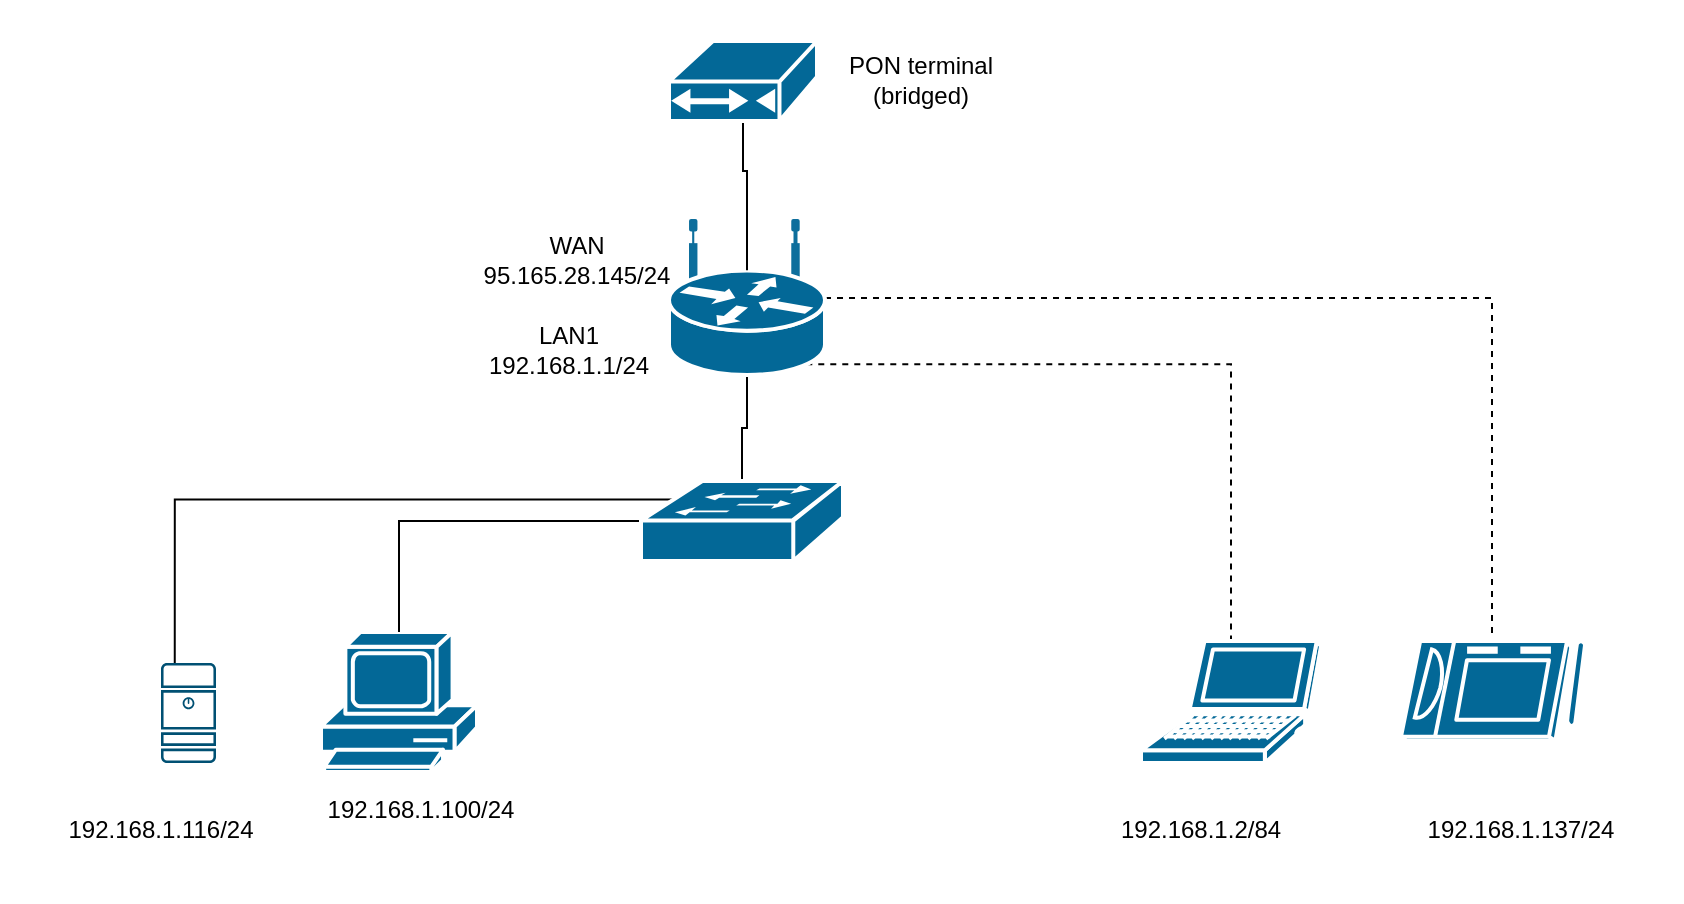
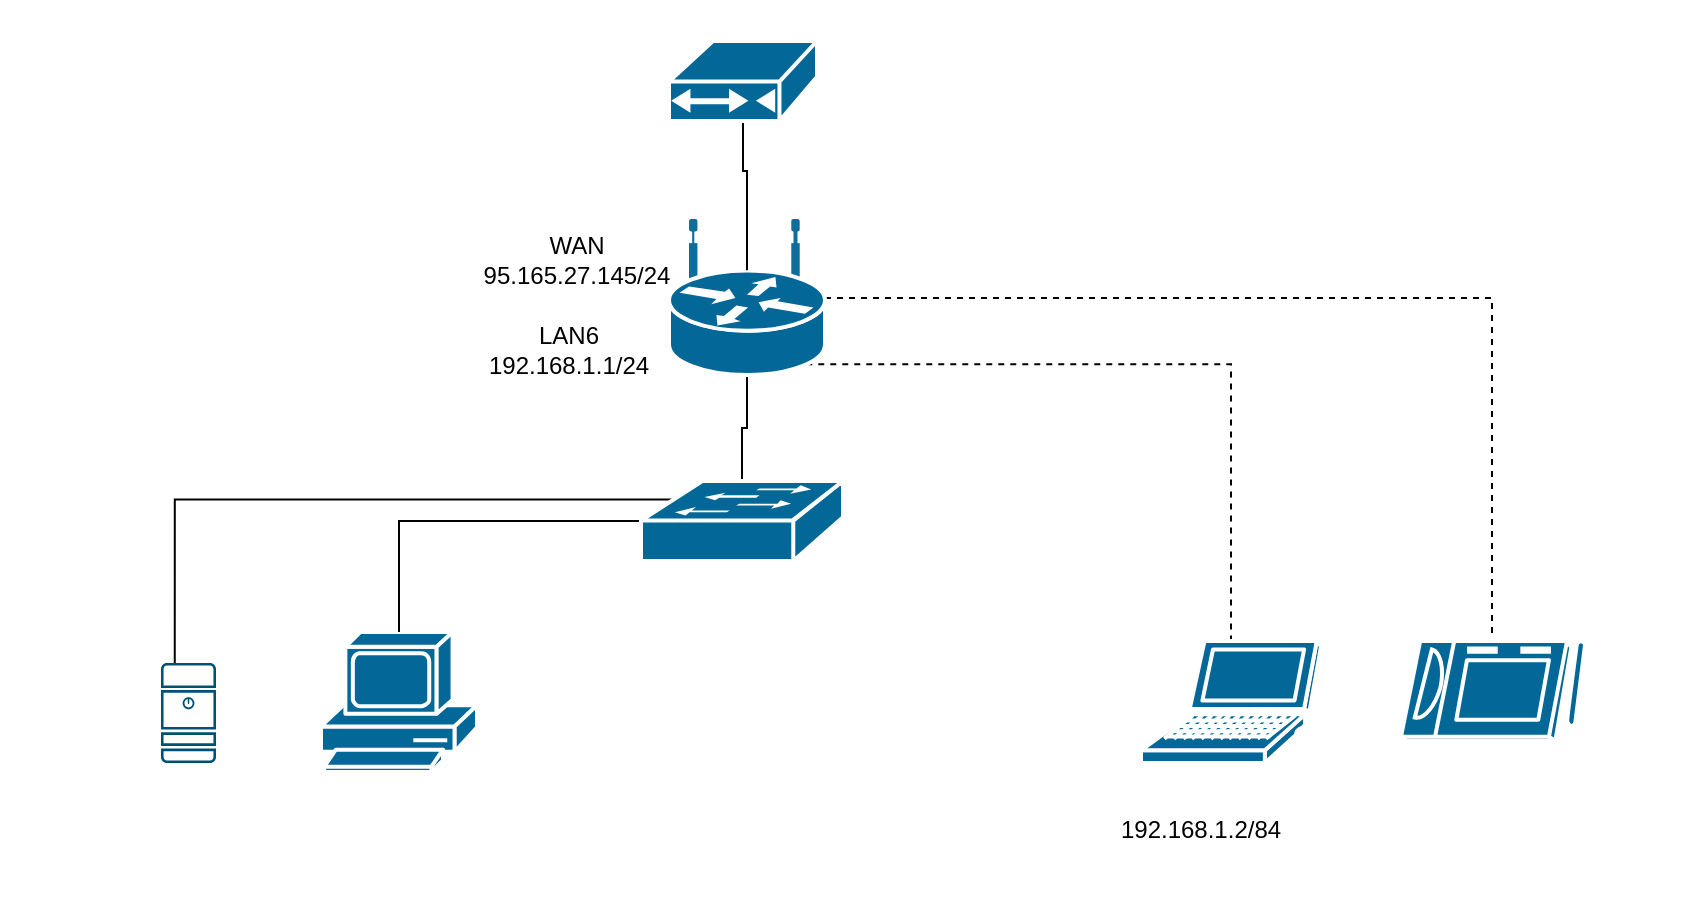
node "PON terminal (bridged)": removed
node "WAN 95.165.28.145/24": label "WAN 95.165.28.145/24" -> "WAN 95.165.27.145/24"
node "LAN1 192.168.1.1/24": label "LAN1 192.168.1.1/24" -> "LAN6 192.168.1.1/24"
node "192.168.1.100/24": removed
node "192.168.1.116/24": removed
node "192.168.1.137/24": removed
